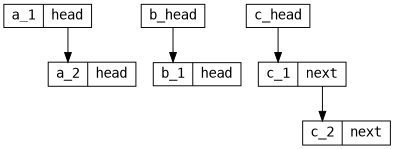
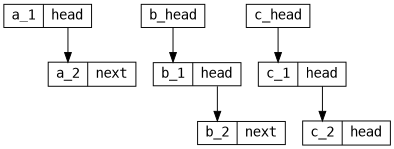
node "a_2": text "head" -> "next"
node "c_1": text "next" -> "head"
node "b_2": added
node "c_2": text "next" -> "head"
